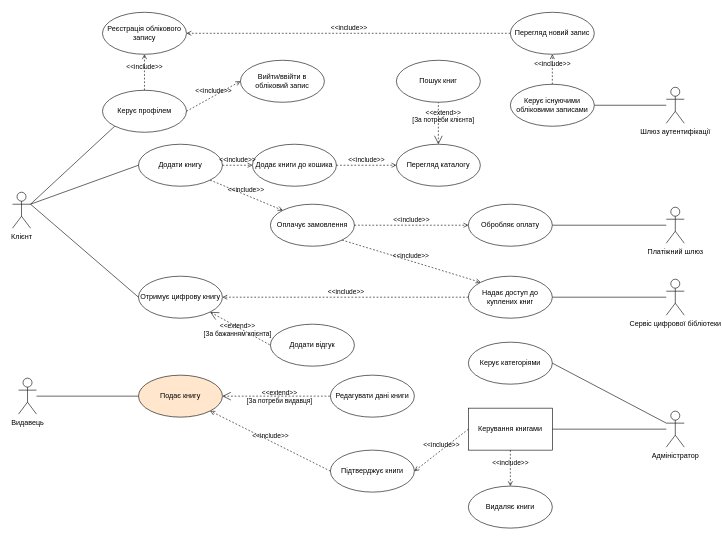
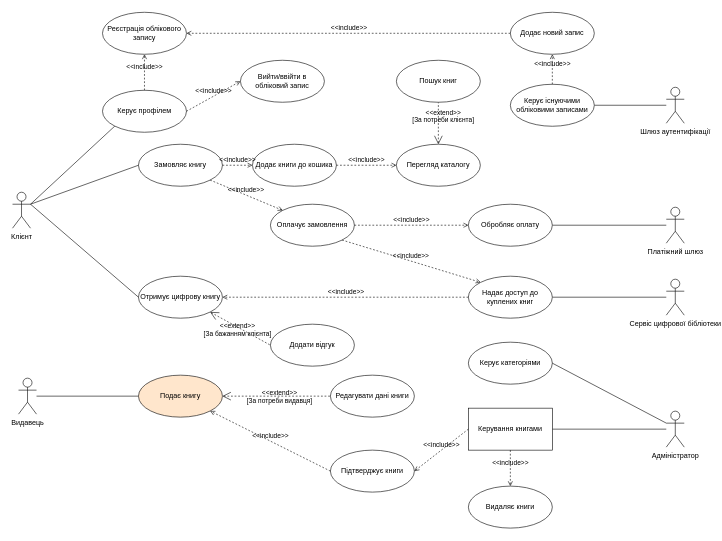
node "Перегляд новий запис": label "Перегляд новий запис" -> "Додає новий запис"
node "Додати книгу": label "Додати книгу" -> "Замовляє книгу"
